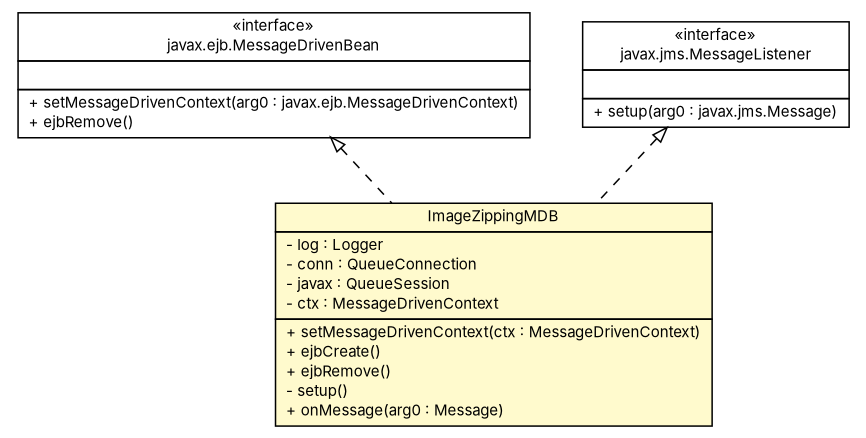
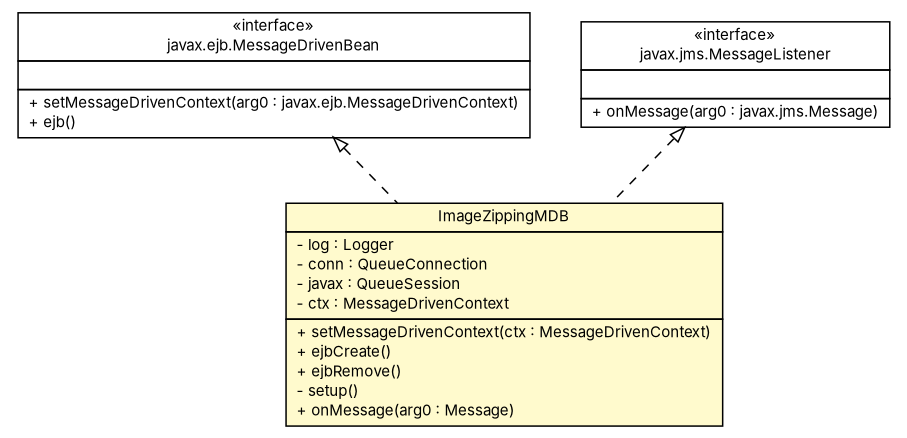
node "javax.jms.MessageListener": text "+ setup(arg0 : javax.jms.Message)" -> "+ onMessage(arg0 : javax.jms.Message)"
node "javax.ejb.MessageDrivenBean": text "+ ejbRemove()" -> "+ ejb()"
